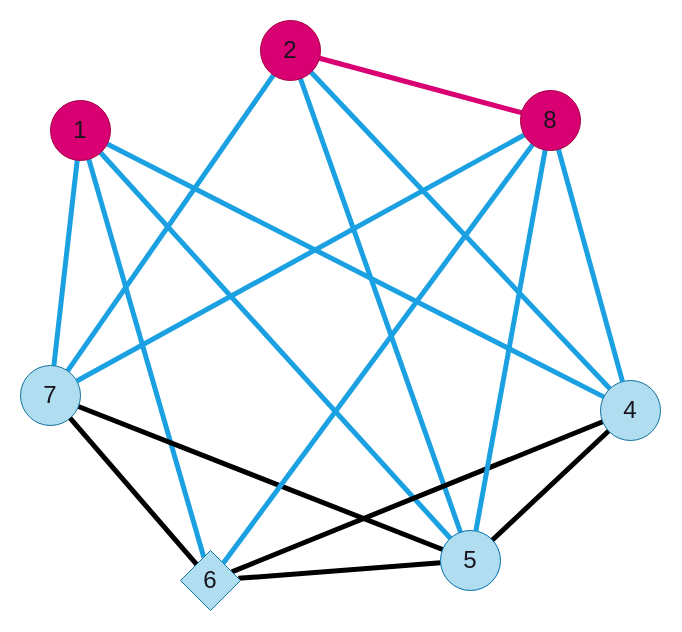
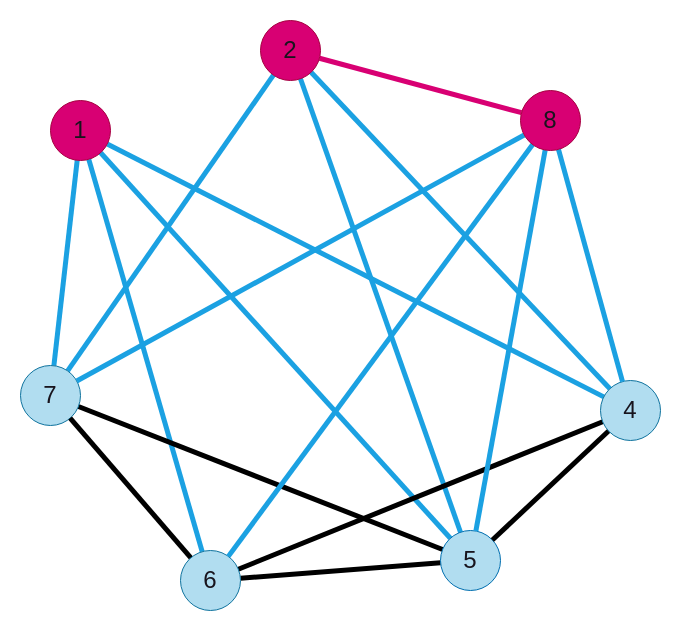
node "6": shape diamond -> ellipse
